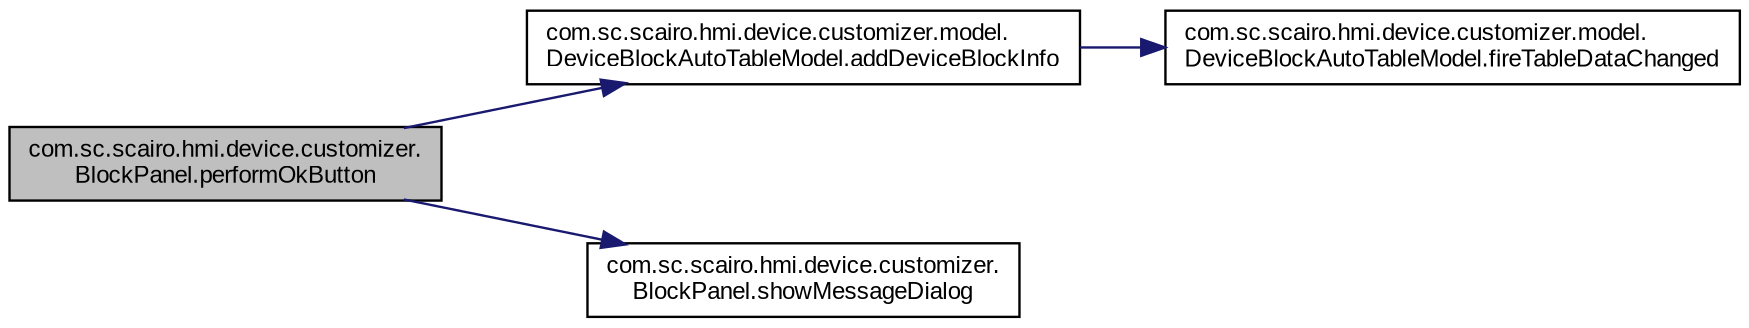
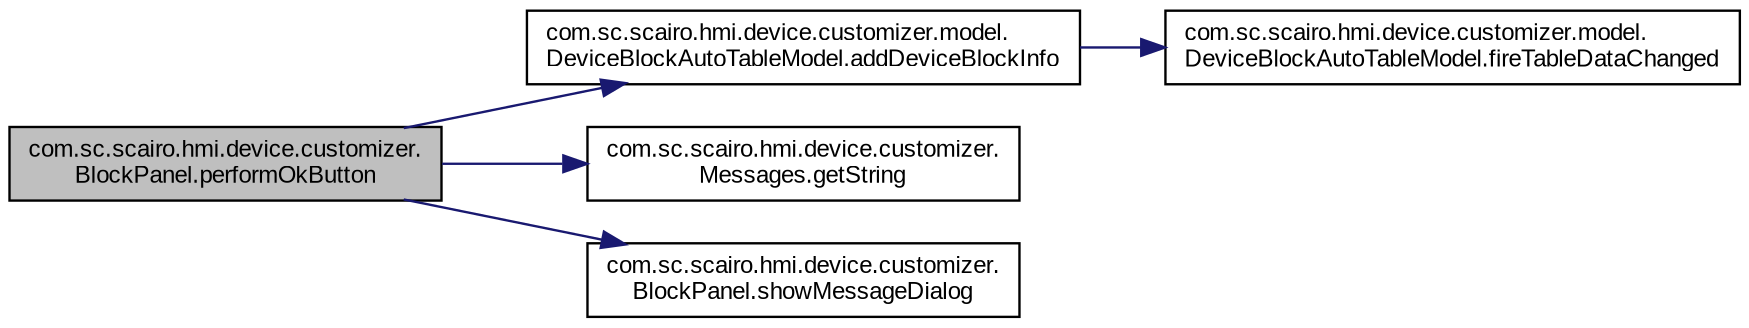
node "com.sc.scairo.hmi.device.customizer. Messages.getString": added
